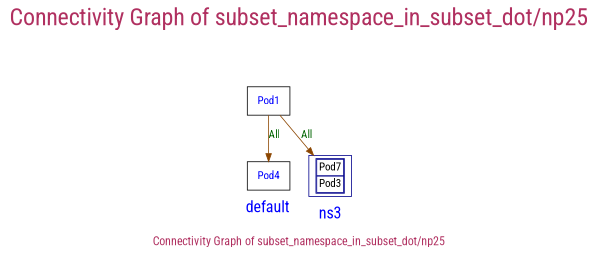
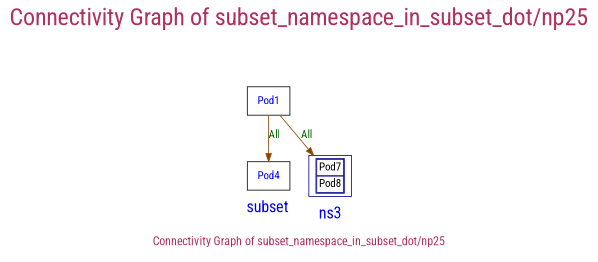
node "Pod7": text "Pod3" -> "Pod8"
cluster "default": label "default" -> "subset"
